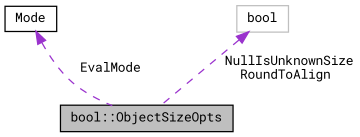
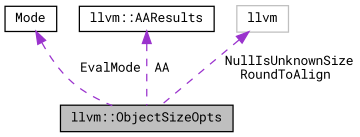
node "llvm::AAResults": added
node "bool": label "bool" -> "llvm"
node "bool::ObjectSizeOpts": label "bool::ObjectSizeOpts" -> "llvm::ObjectSizeOpts"
